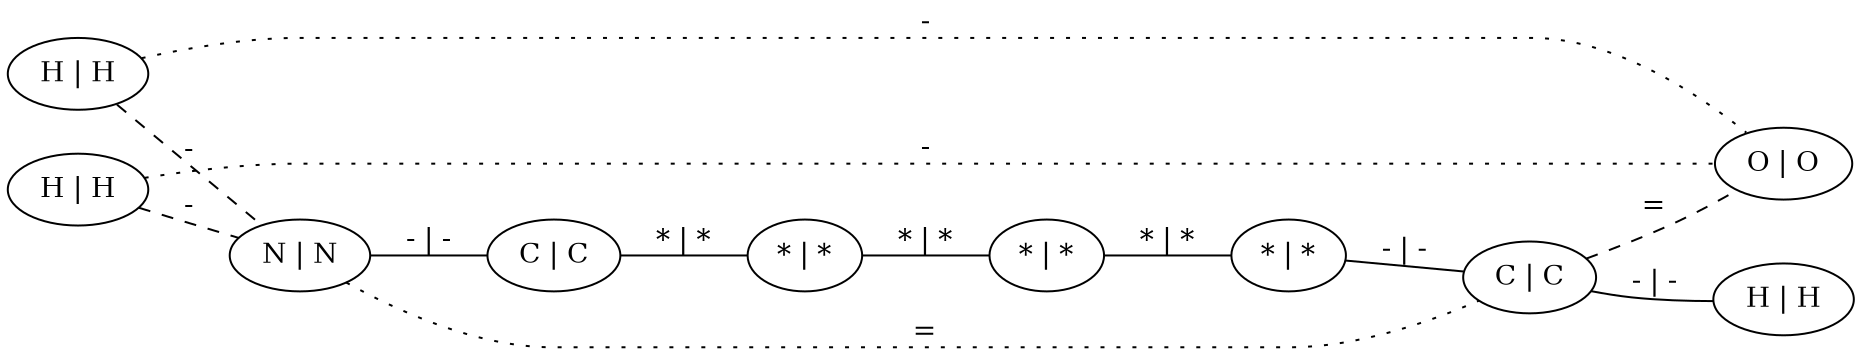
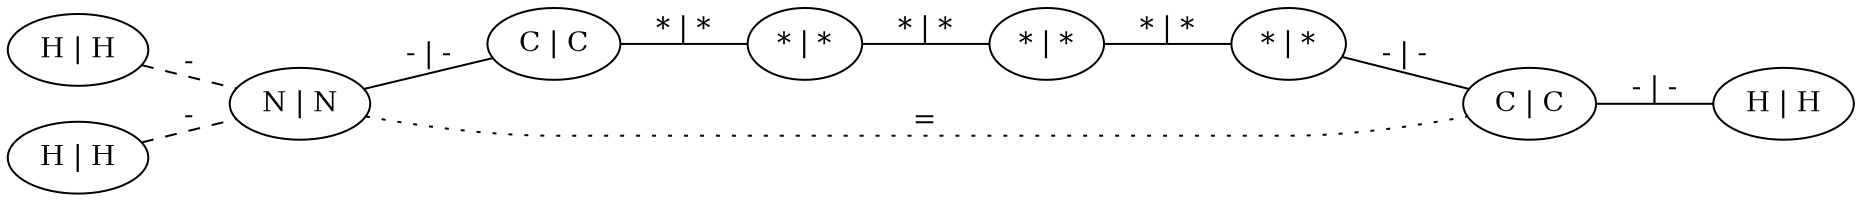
node "O | O": removed
